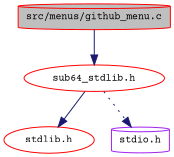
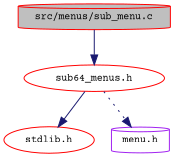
node "src/menus/github_menu.c": label "src/menus/github_menu.c" -> "src/menus/sub_menu.c"
node "sub64_stdlib.h": label "sub64_stdlib.h" -> "sub64_menus.h"
node "stdio.h": label "stdio.h" -> "menu.h"
